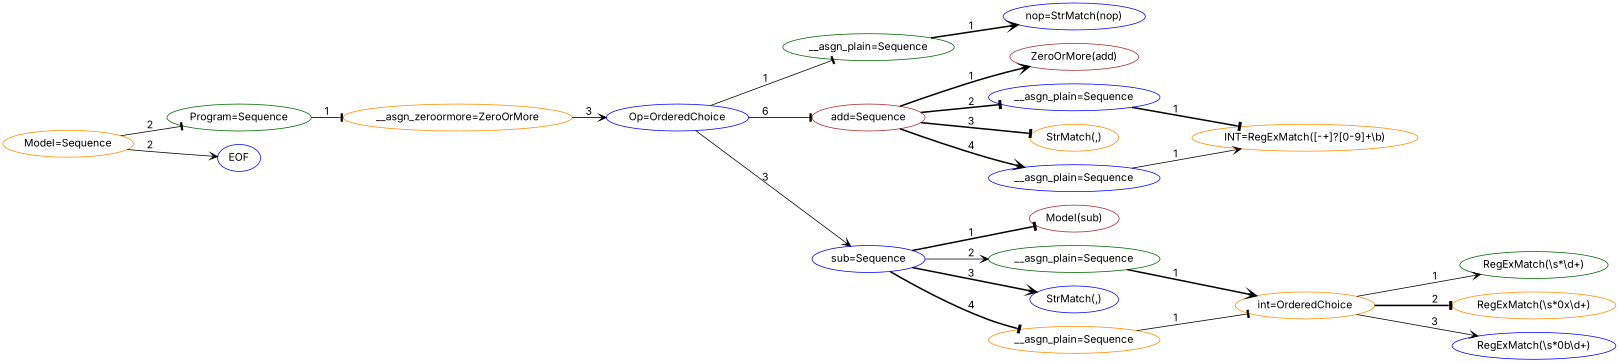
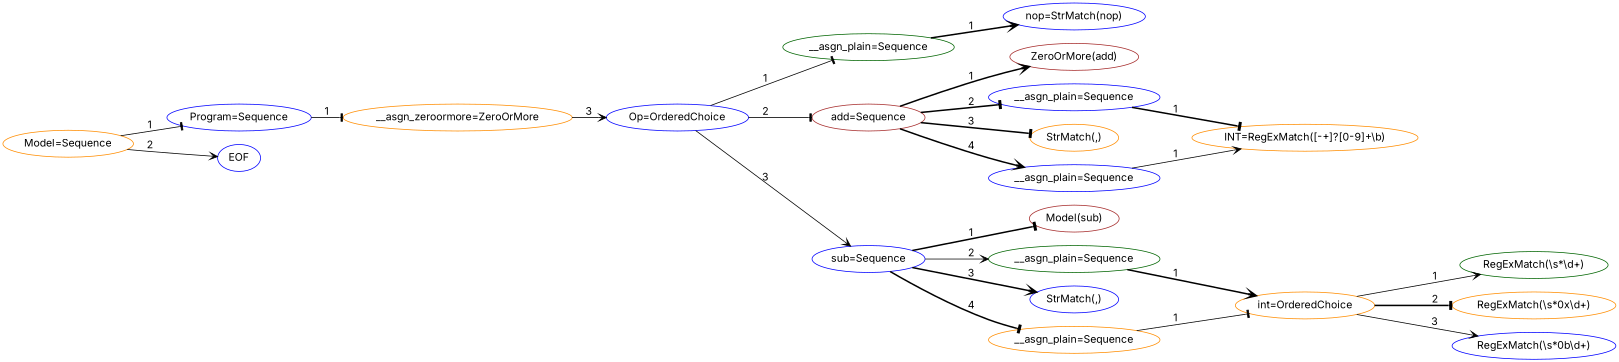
edge "Op=OrderedChoice" -> "add=Sequence": label "6" -> "2"
node "Program=Sequence": color darkgreen -> blue
edge "Model=Sequence" -> "Program=Sequence": label "2" -> "1"
